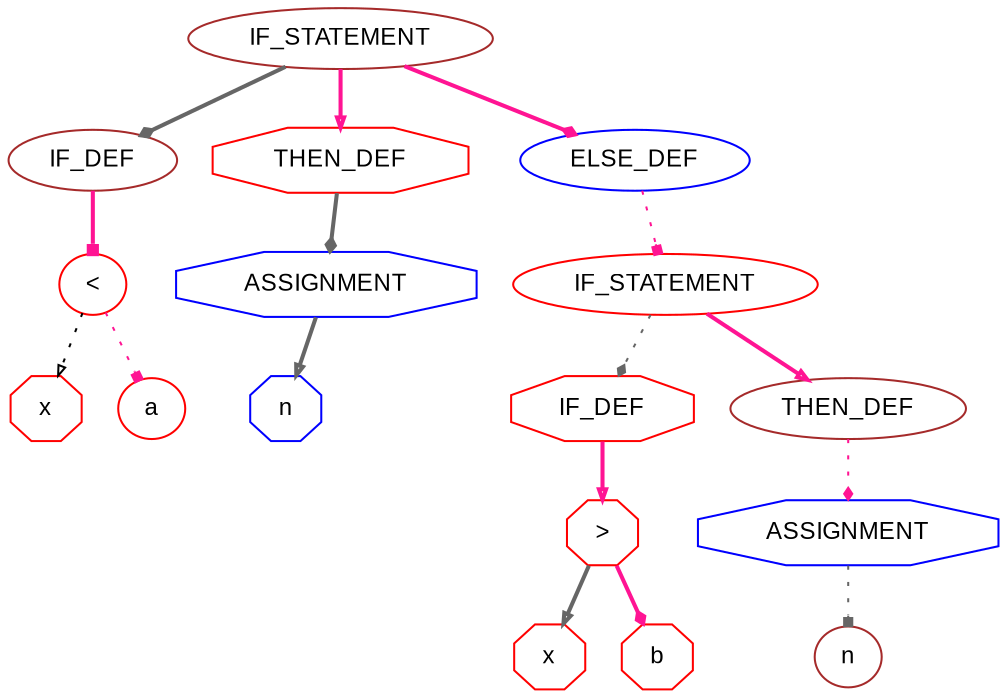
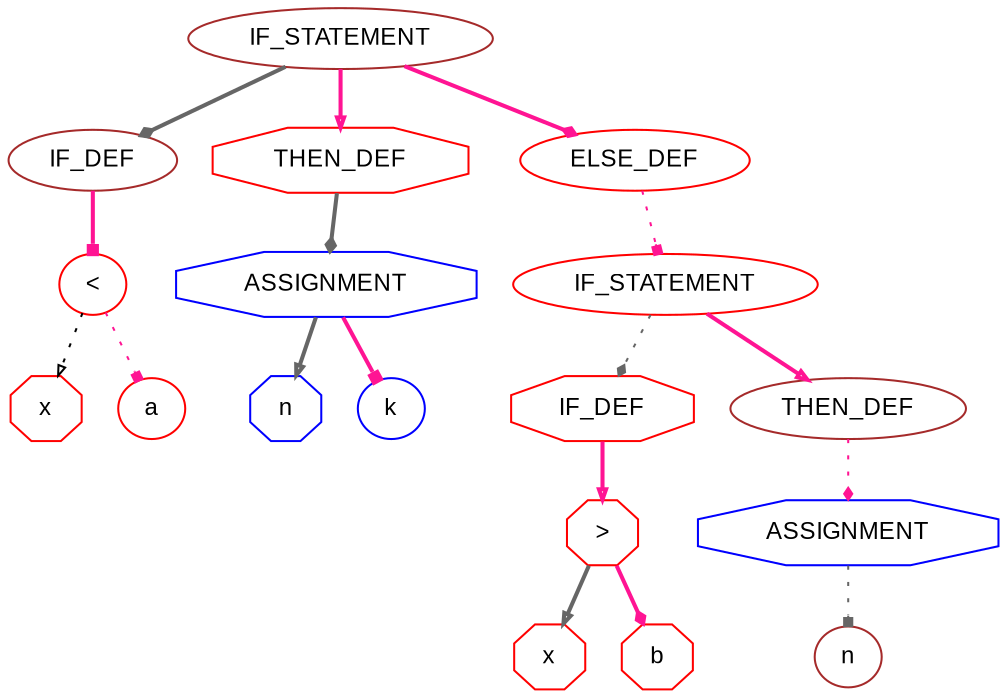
node "ELSE_DEF": color blue -> red
node "k": added
